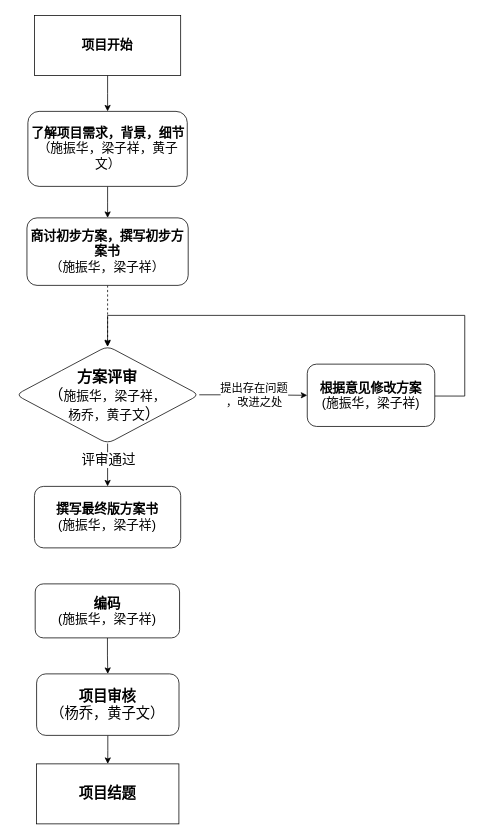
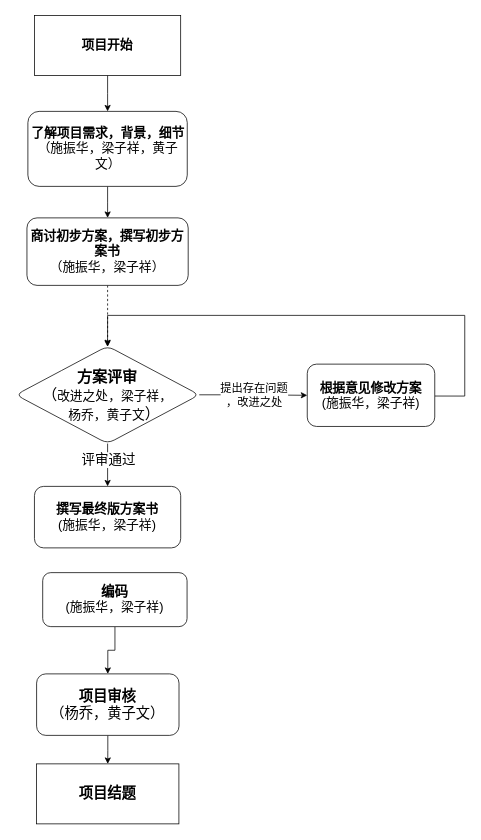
node "方案评审 （施振华，梁子祥， 杨乔，黄子文）": label "方案评审 （施振华，梁子祥， 杨乔，黄子文）" -> "方案评审 （改进之处，梁子祥， 杨乔，黄子文）"
node "编码 (施振华，梁子祥)": moved (107, 611) -> (115, 600)
